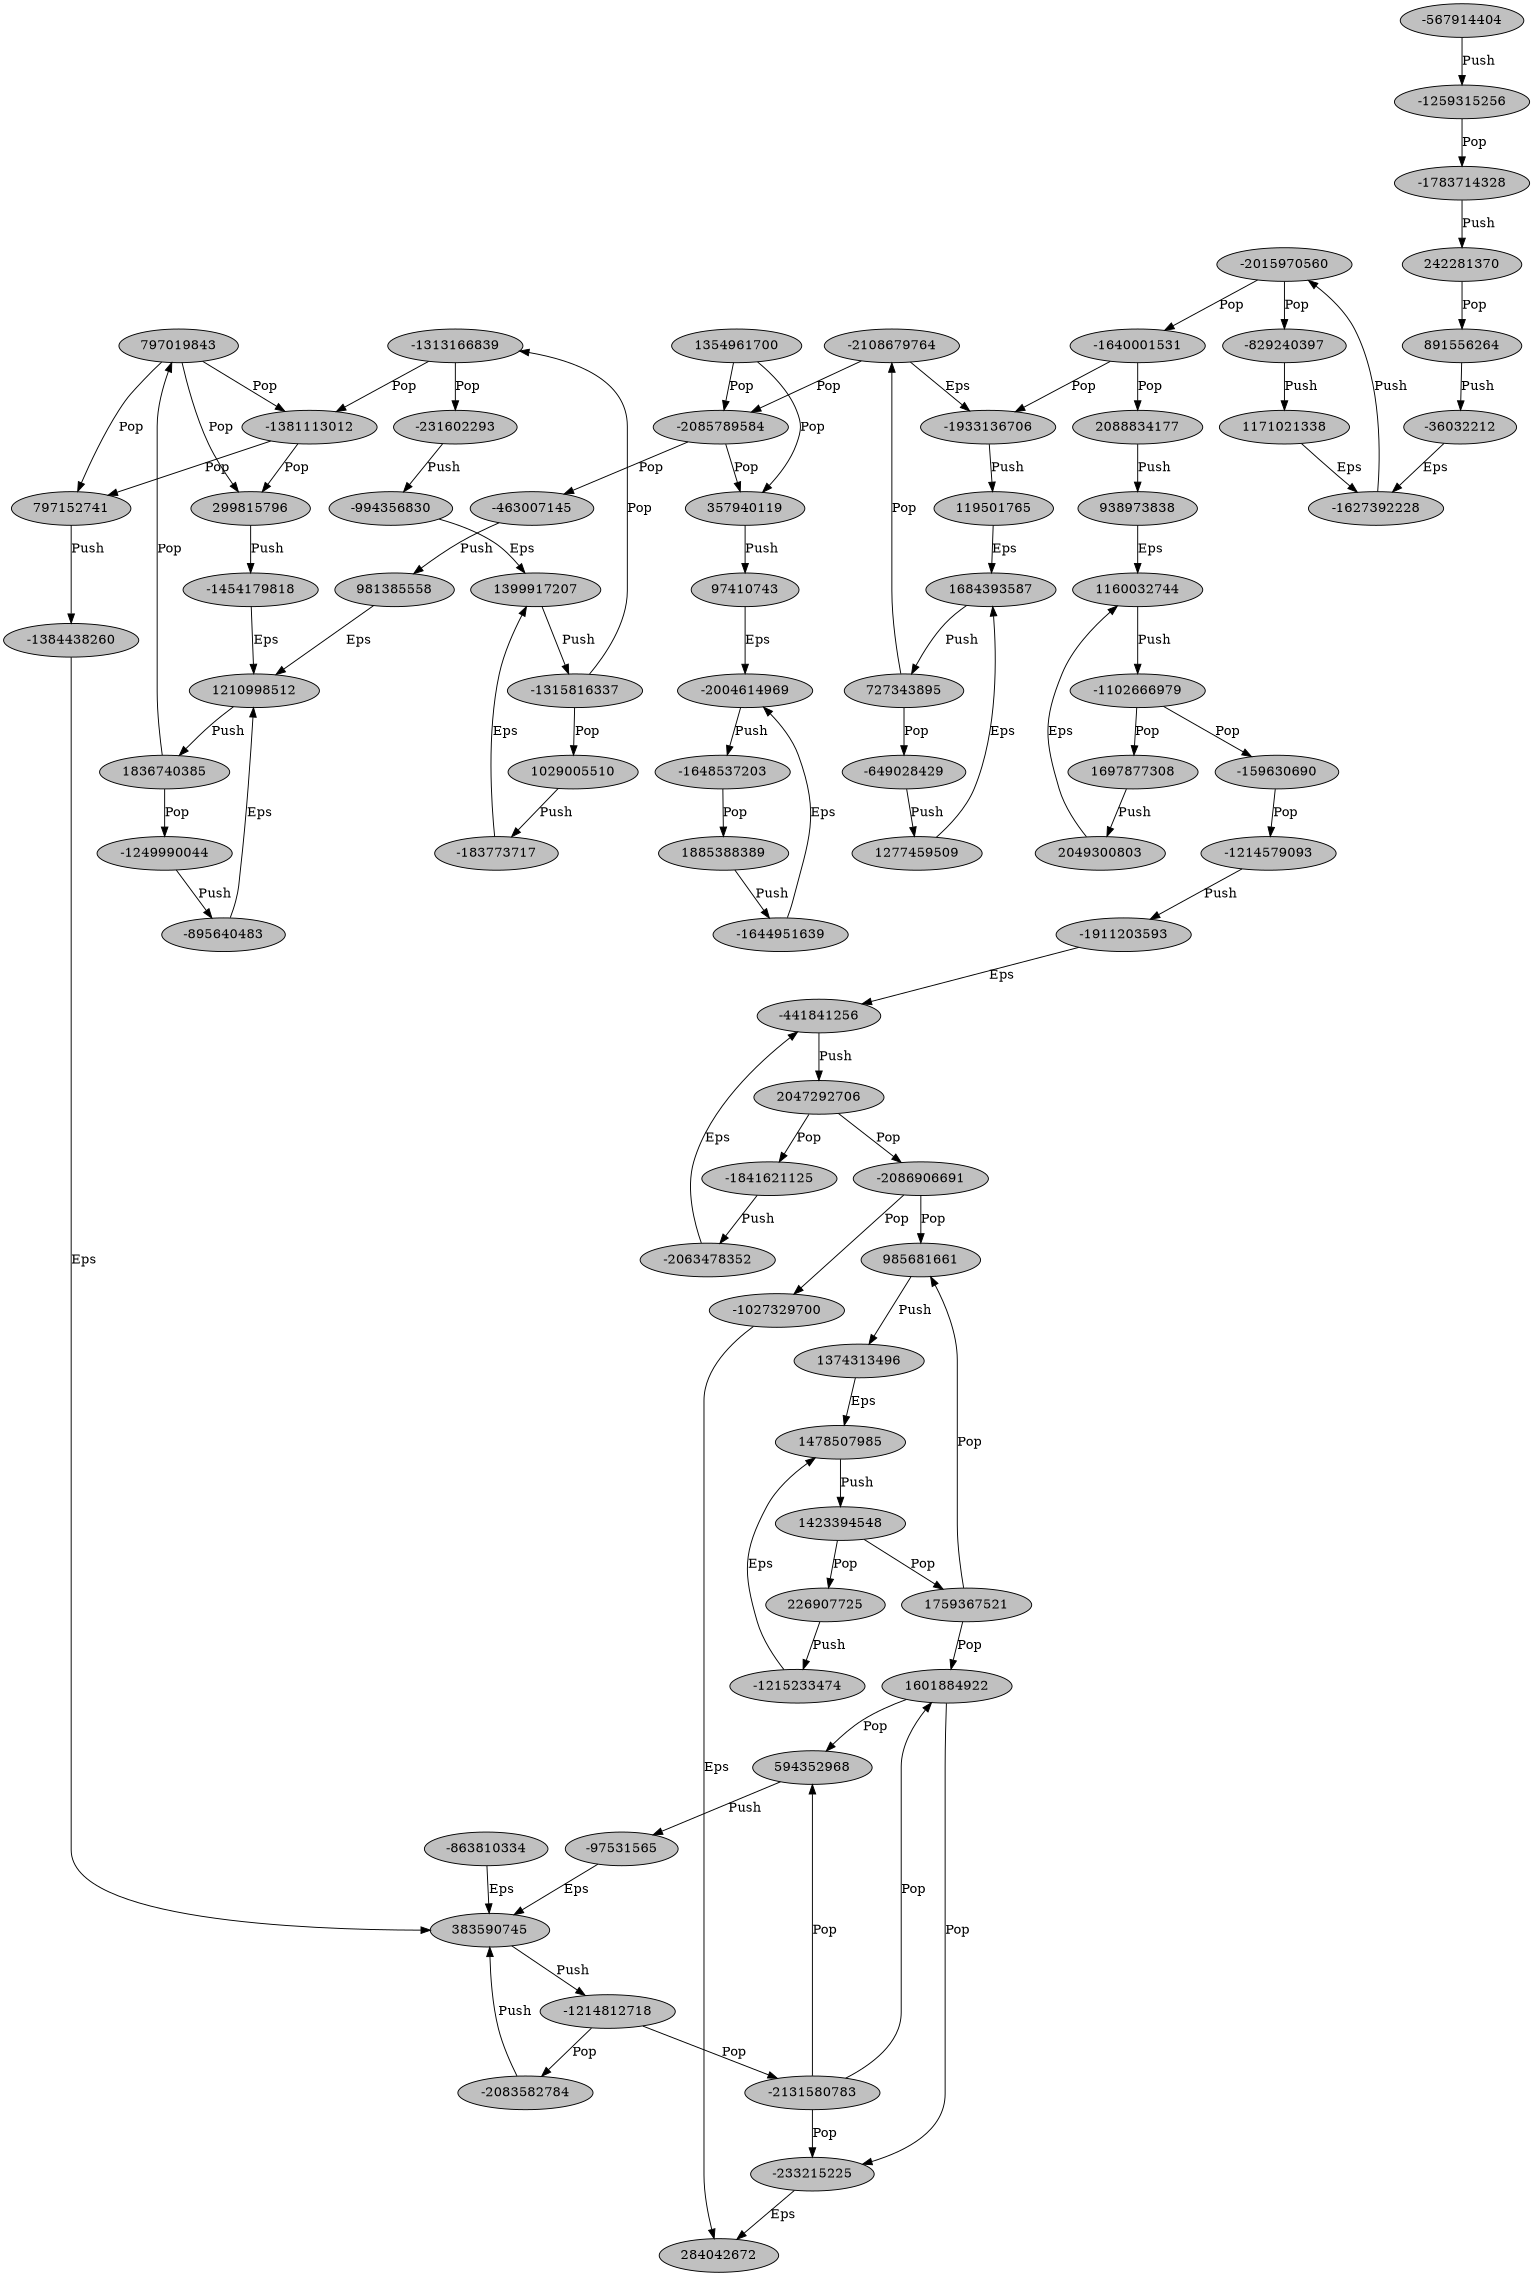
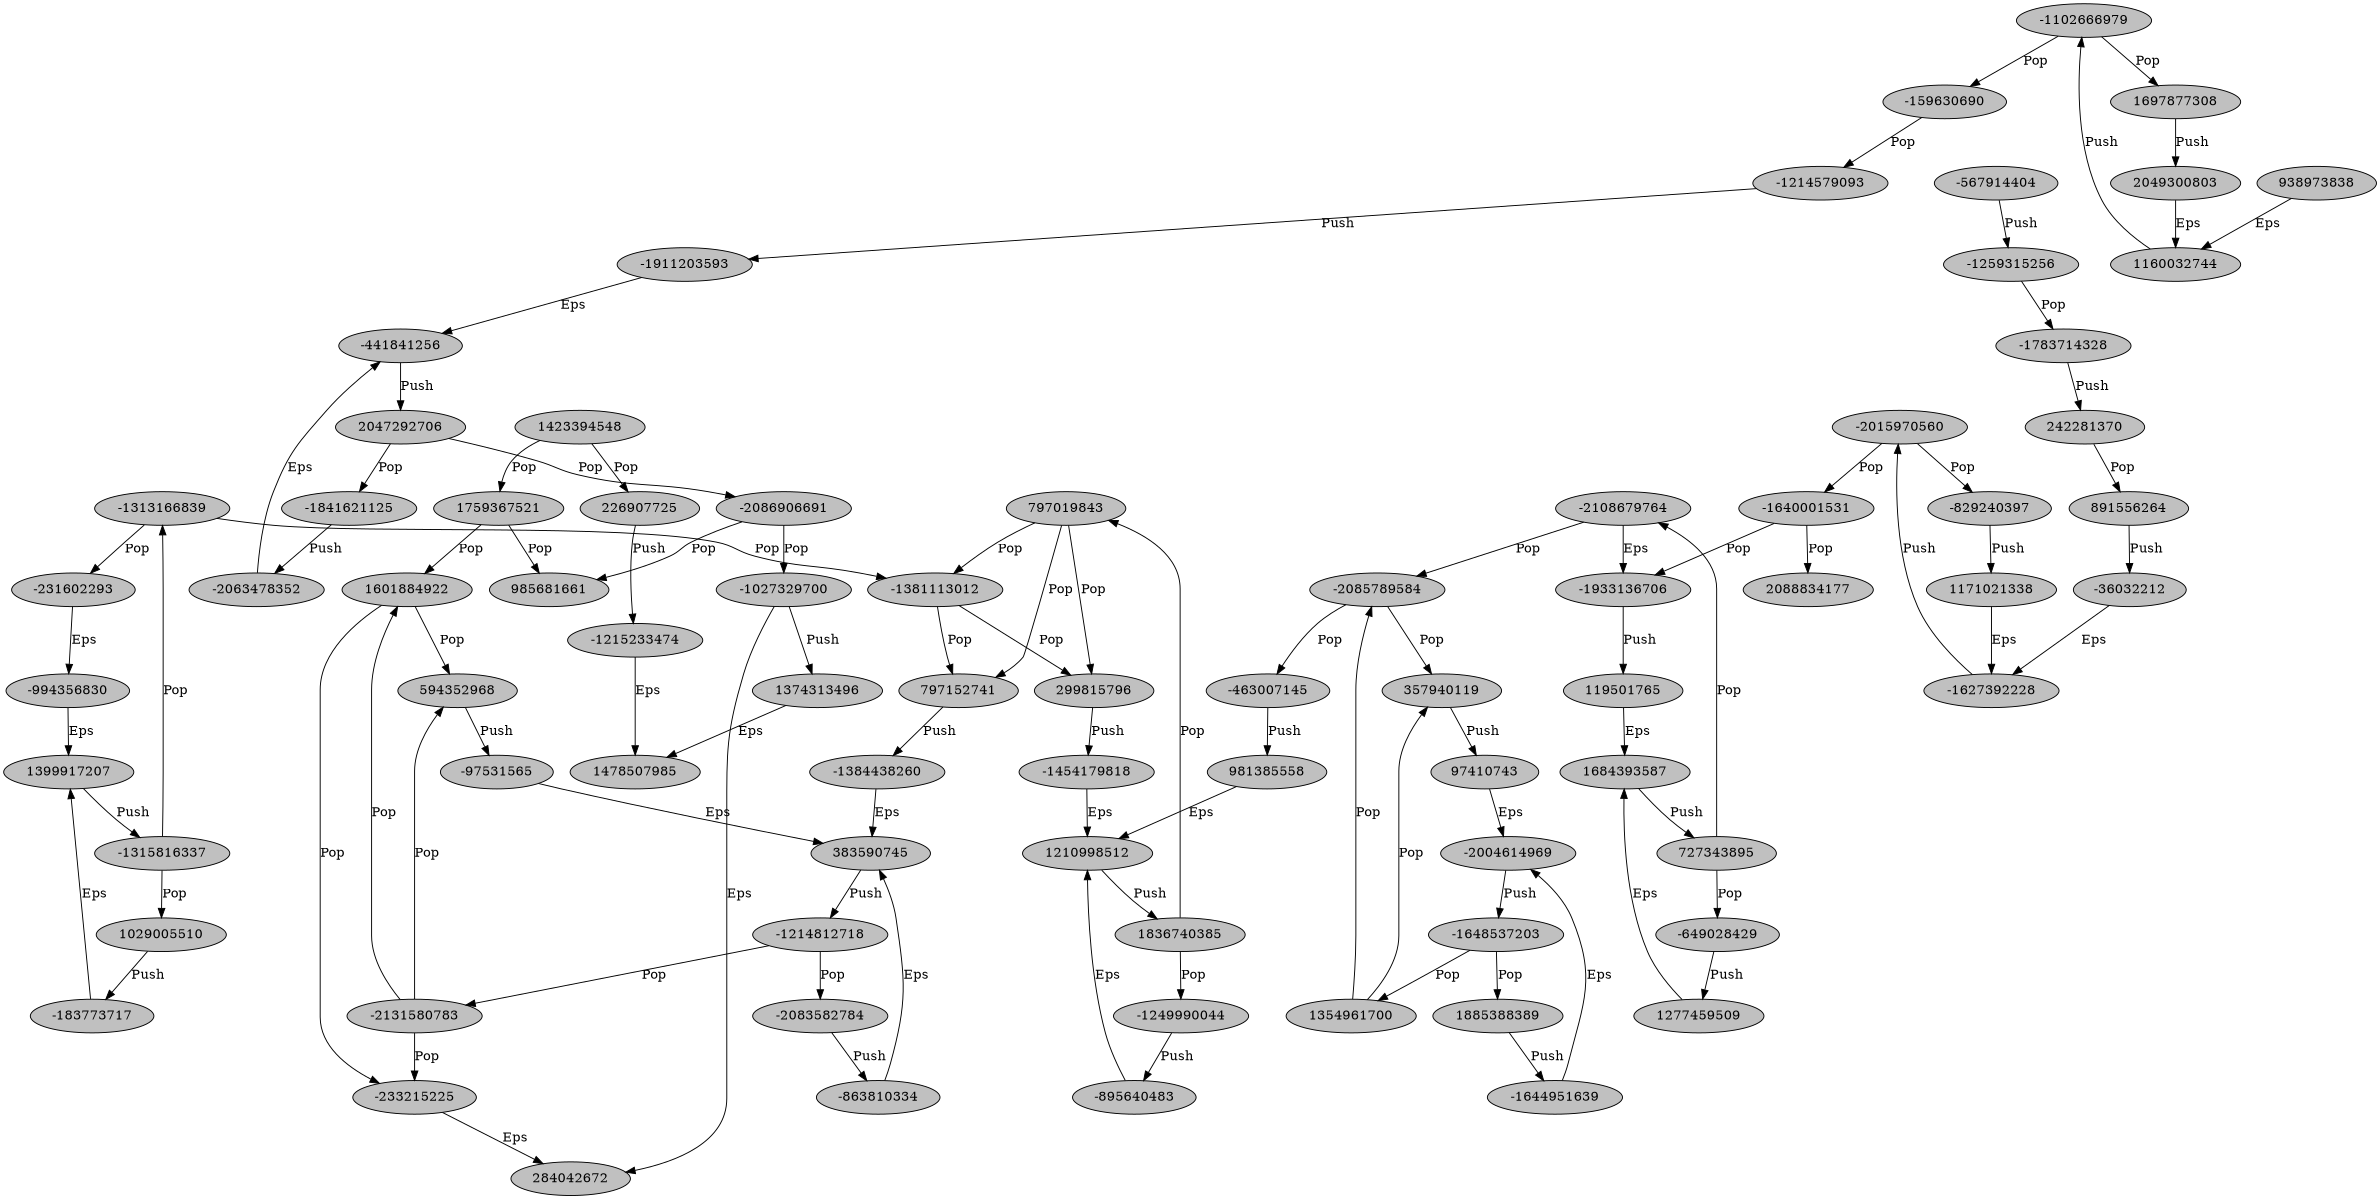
edge "2088834177" -> "938973838": removed, label "Push"
edge "-231602293" -> "-994356830": label "Push" -> "Eps"
edge "-1648537203" -> "1354961700": added, label "Pop"
edge "985681661" -> "1374313496": now "-1027329700" -> "1374313496"
edge "1478507985" -> "1423394548": removed, label "Push"
edge "-2083582784" -> "383590745": now "-2083582784" -> "-863810334"
